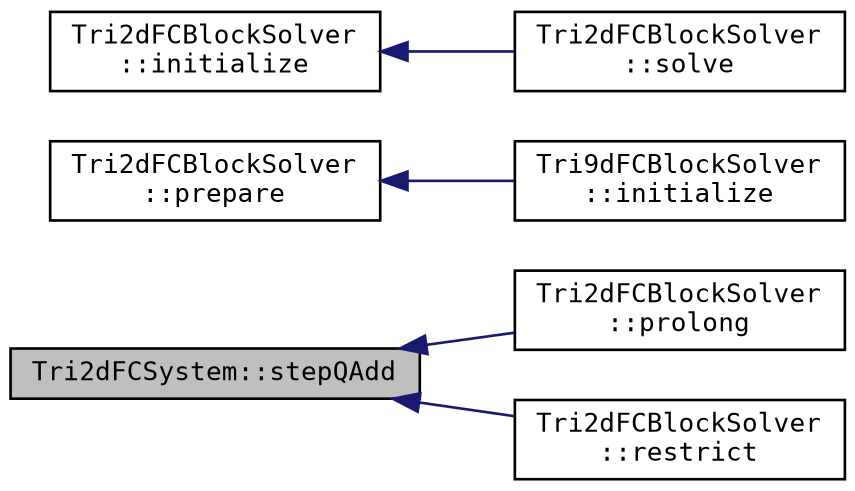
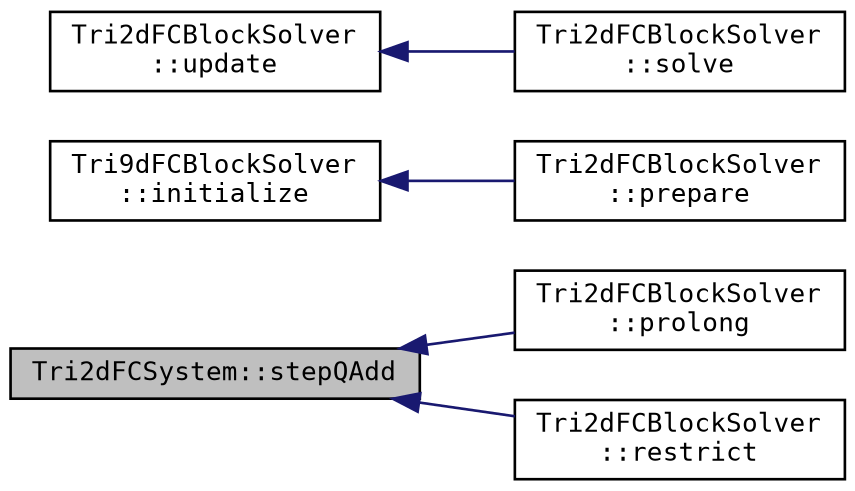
node "Tri2dFCBlockSolver ::initialize": label "Tri2dFCBlockSolver ::initialize" -> "Tri2dFCBlockSolver ::update"
edge "Tri9dFCBlockSolver ::initialize" -> "Tri2dFCBlockSolver ::prepare": reversed
